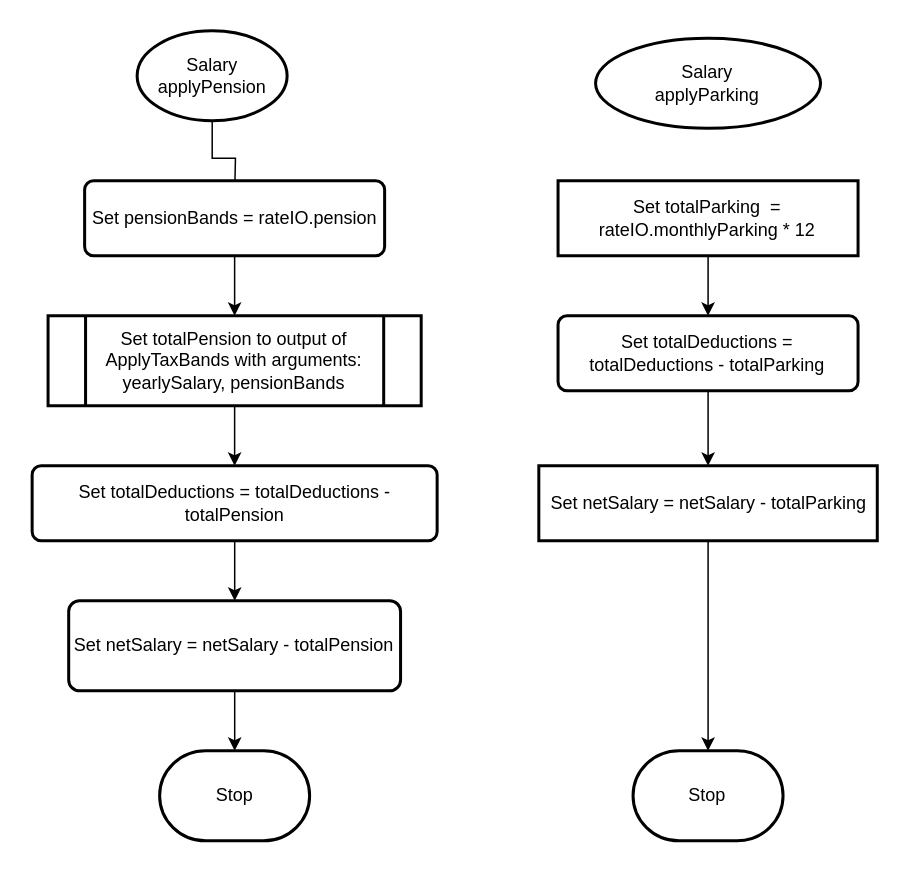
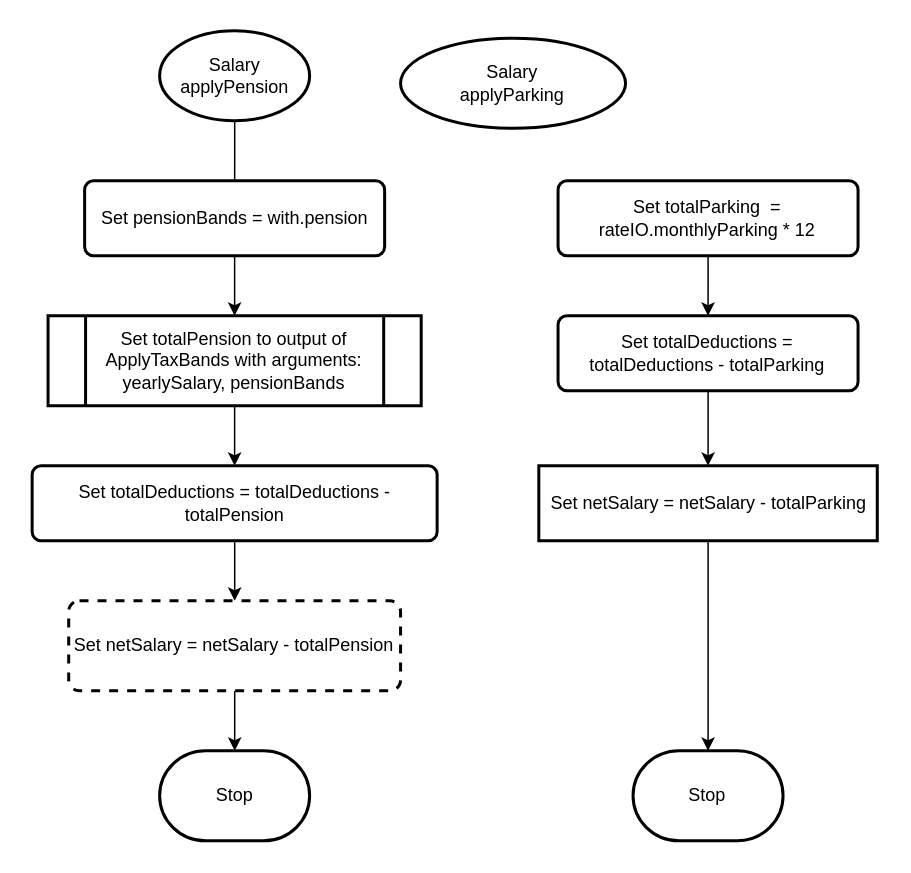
node "Salary applyPension": moved (212, 76) -> (234, 76)
node "Salary applyParking": moved (708, 83) -> (513, 83)
node "Set pensionBands = rateIO.pension": label "Set pensionBands = rateIO.pension" -> "Set pensionBands = with.pension"
node "Set totalParking = rateIO.monthlyParking * 12": shape rectangle -> rounded rectangle
node "Set netSalary = netSalary - totalPension": style solid -> dashed
